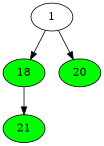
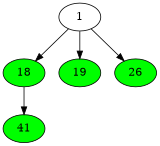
node "19": added
node "20": label "20" -> "26"
node "21": label "21" -> "41"
